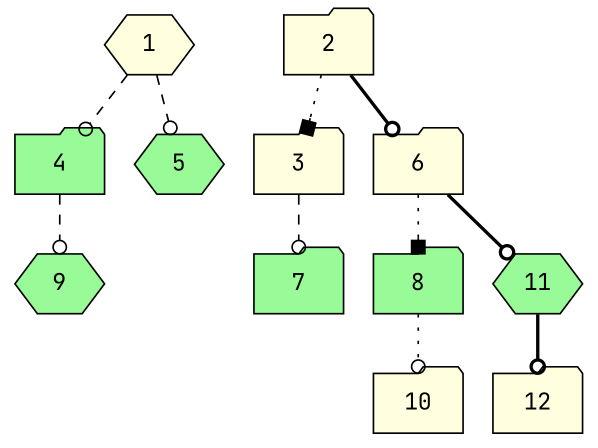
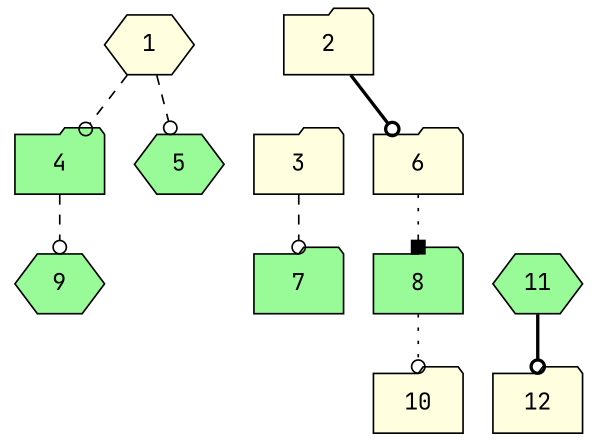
edge "2" -> "3": removed
edge "6" -> "11": removed
